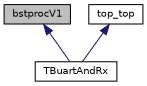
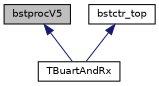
node "bstprocV1": label "bstprocV1" -> "bstprocV5"
node "top_top": label "top_top" -> "bstctr_top"
